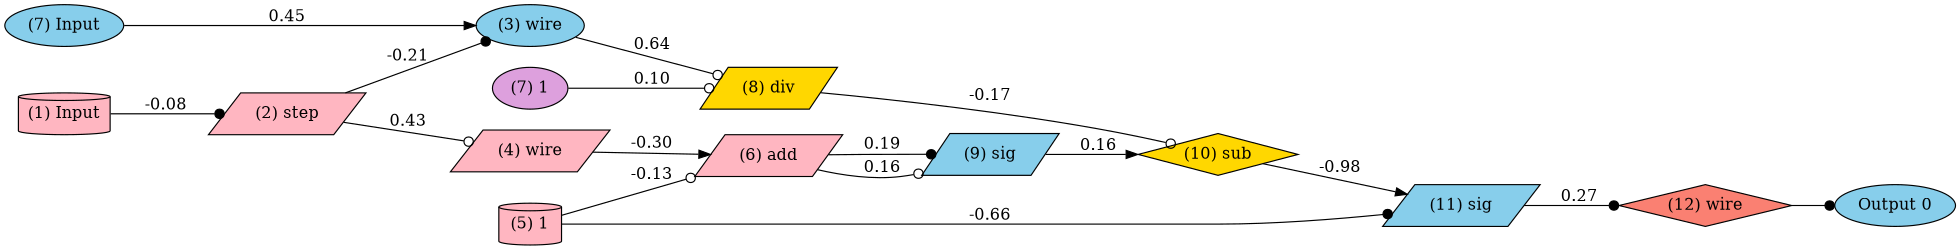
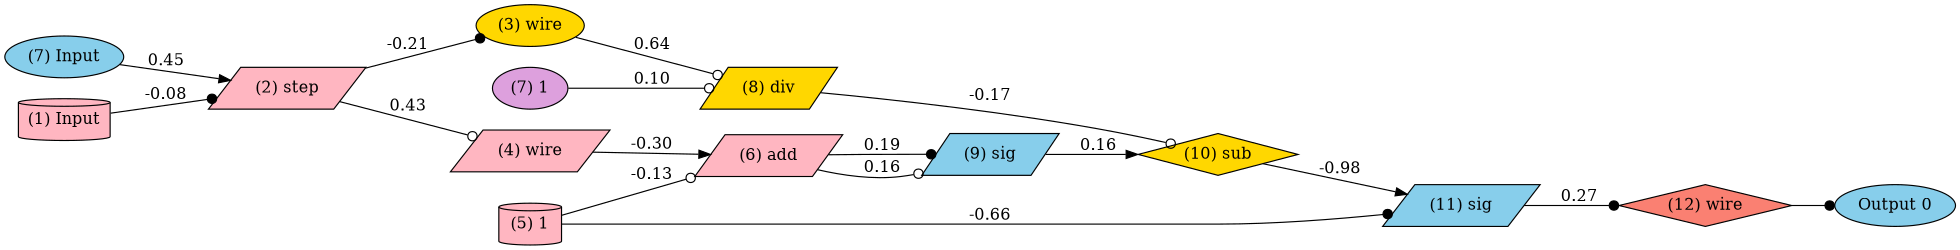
edge "(7) Input" -> "(3) wire": now "(7) Input" -> "(2) step"
node "(3) wire": fillcolor skyblue -> gold
